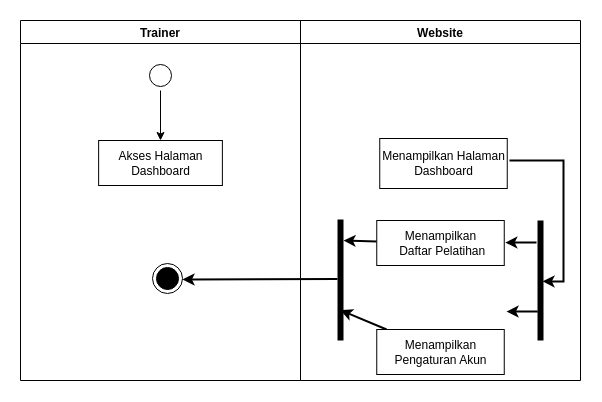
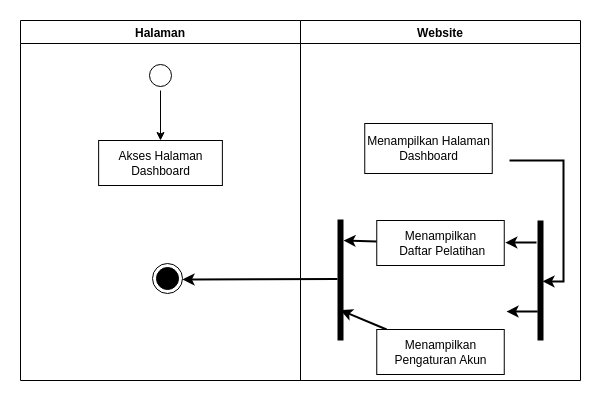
node "Trainer": label "Trainer" -> "Halaman"
node "Menampilkan Halaman Dashboard": moved (444, 164) -> (429, 149)
